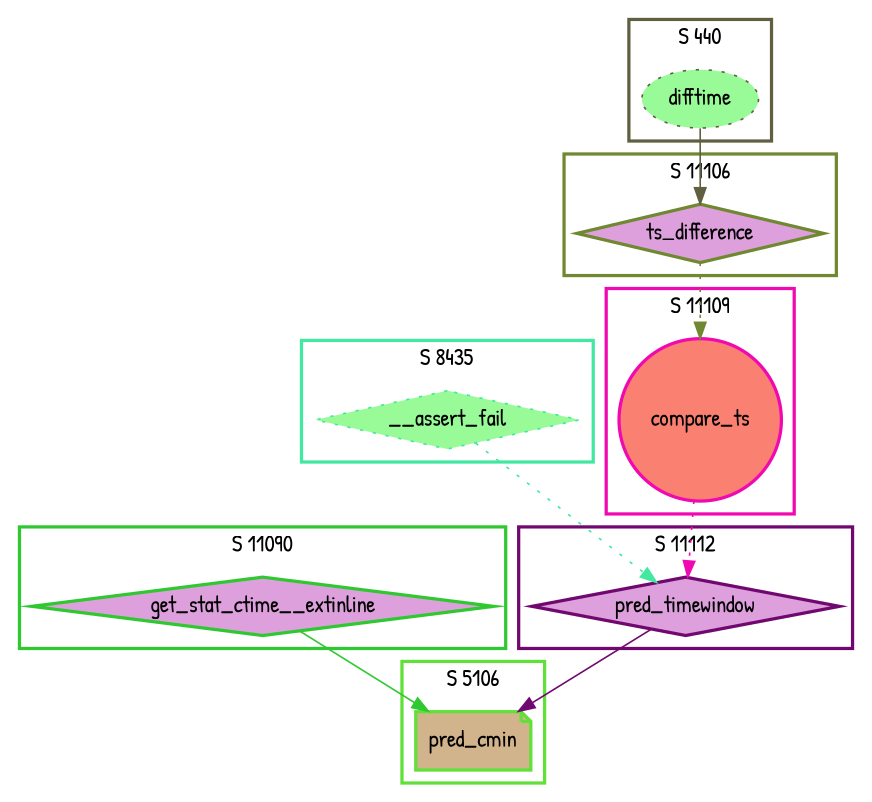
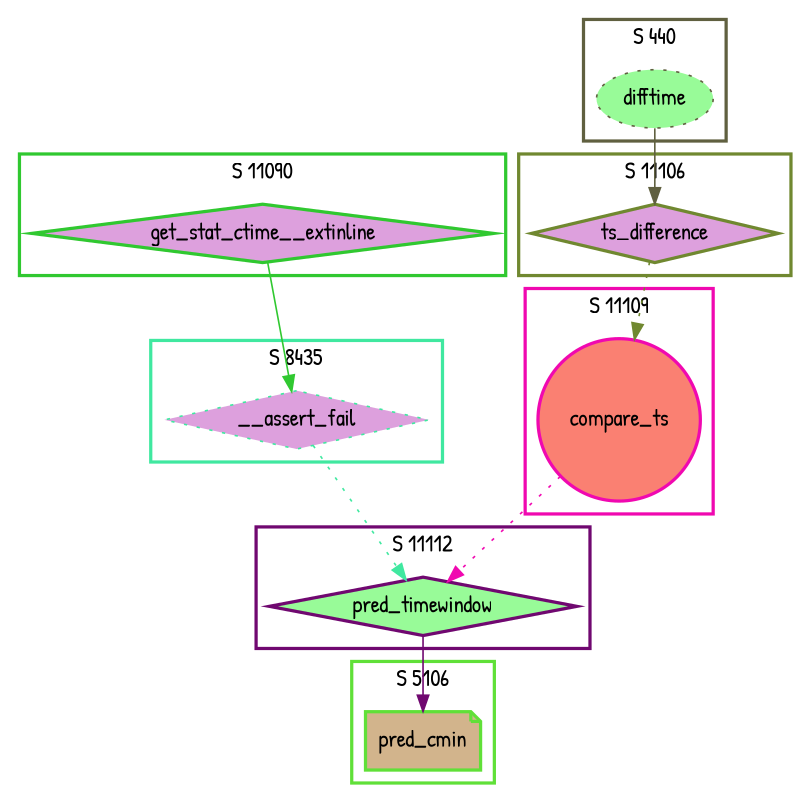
node "__assert_fail": fillcolor palegreen -> plum
node "pred_timewindow": fillcolor plum -> palegreen
edge "get_stat_ctime__extinline" -> "pred_cmin": now "get_stat_ctime__extinline" -> "__assert_fail"
